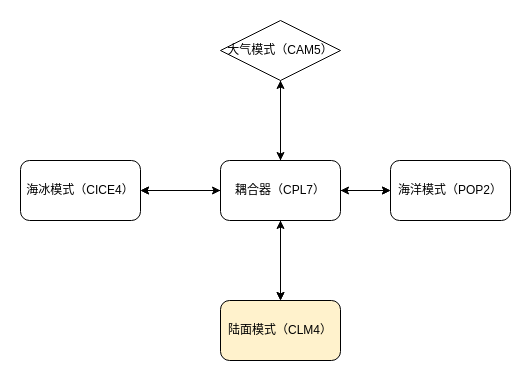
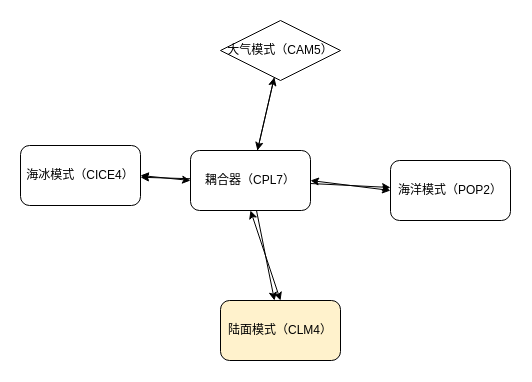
node "海冰模式（CICE4）": moved (81, 191) -> (81, 176)
node "耦合器（CPL7）": moved (281, 191) -> (251, 181)
